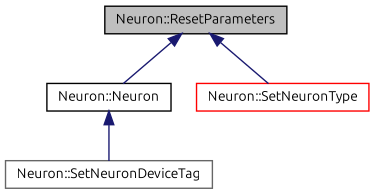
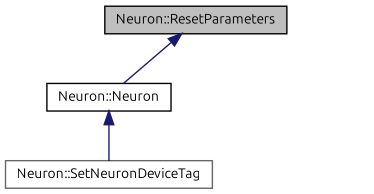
node "Neuron::SetNeuronType": removed
